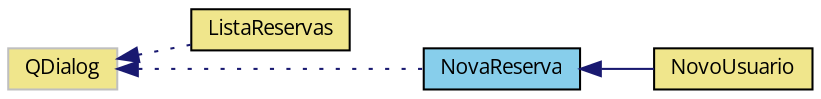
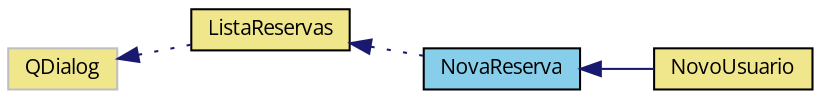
edge "NovaReserva" -> "QDialog": now "NovaReserva" -> "ListaReservas"
